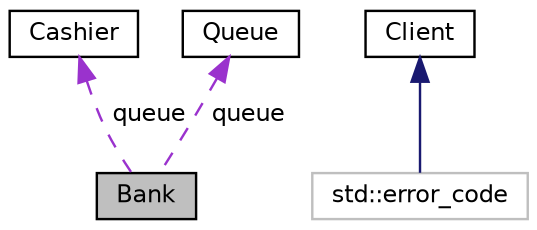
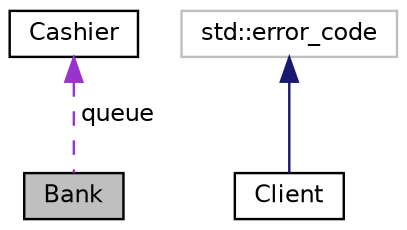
node "Queue": removed
edge "std::error_code" -> "Client": reversed
